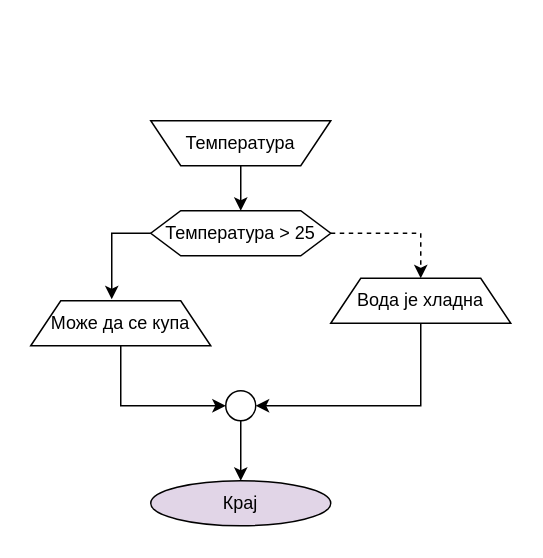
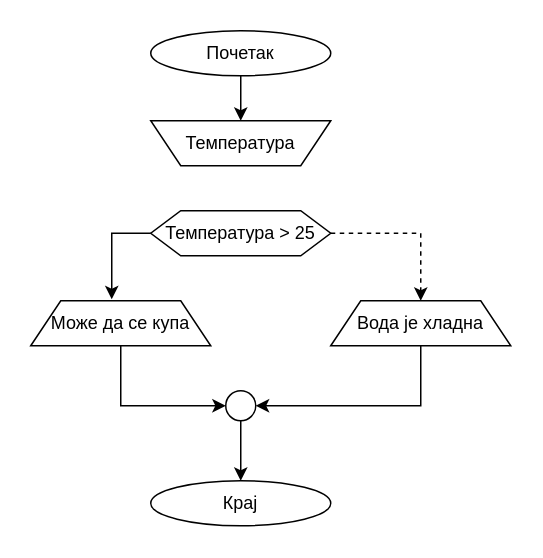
node "Почетак": added
edge "Почетак" -> "Температура": added
edge "Температура" -> "Температура > 25": removed
node "Вода је хладна": moved (421, 301) -> (421, 323)
node "Крај": fillcolor #e1d5e7 -> #ffffff
